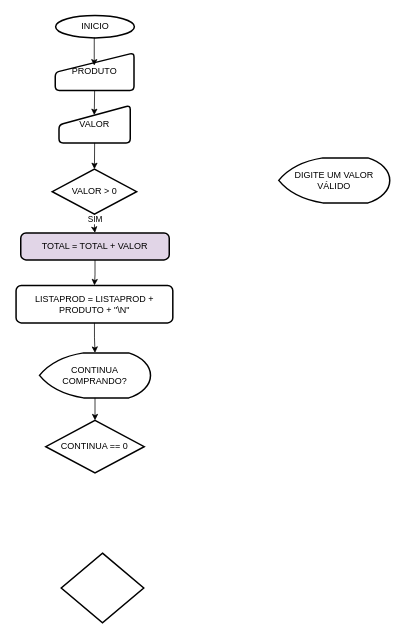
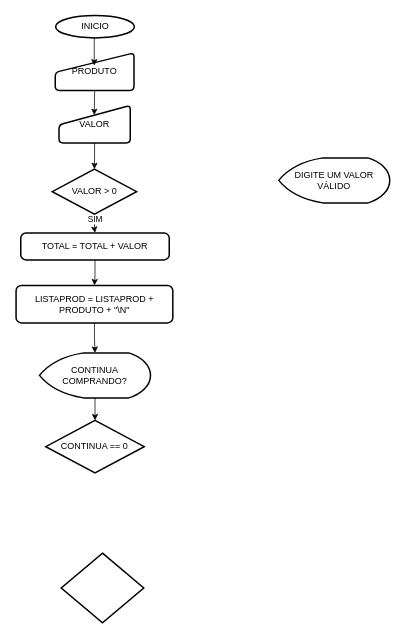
node "TOTAL = TOTAL + VALOR": fillcolor #e1d5e7 -> #ffffff
